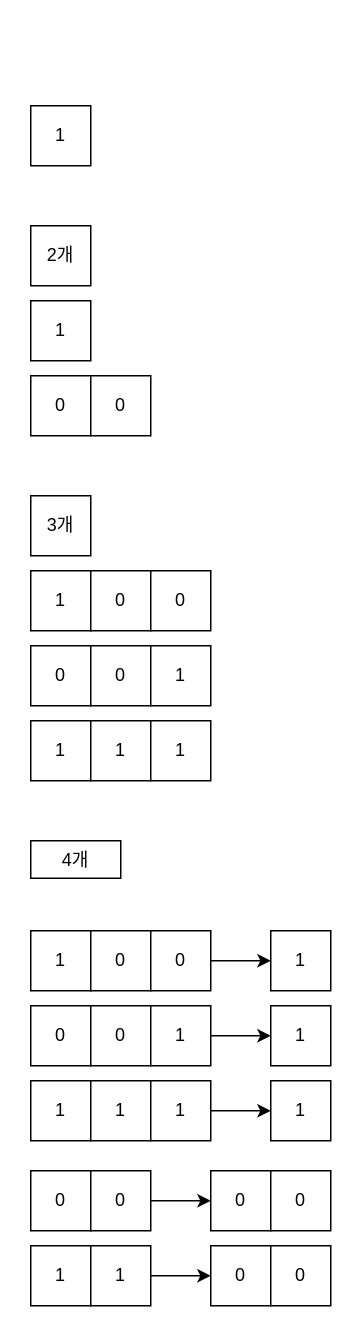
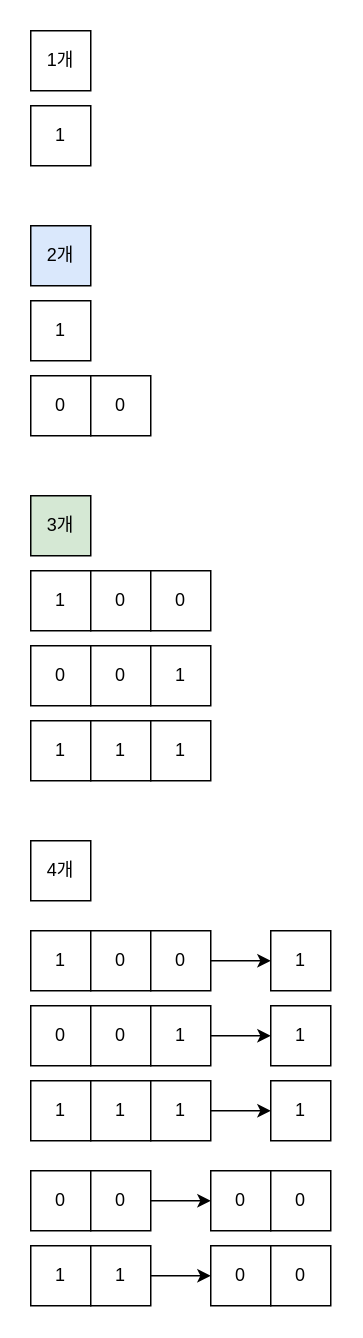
node "1개": added
node "2개": fillcolor #ffffff -> #dae8fc
node "3개": fillcolor #ffffff -> #d5e8d4
node "4개": size 90x38 -> 60x60
